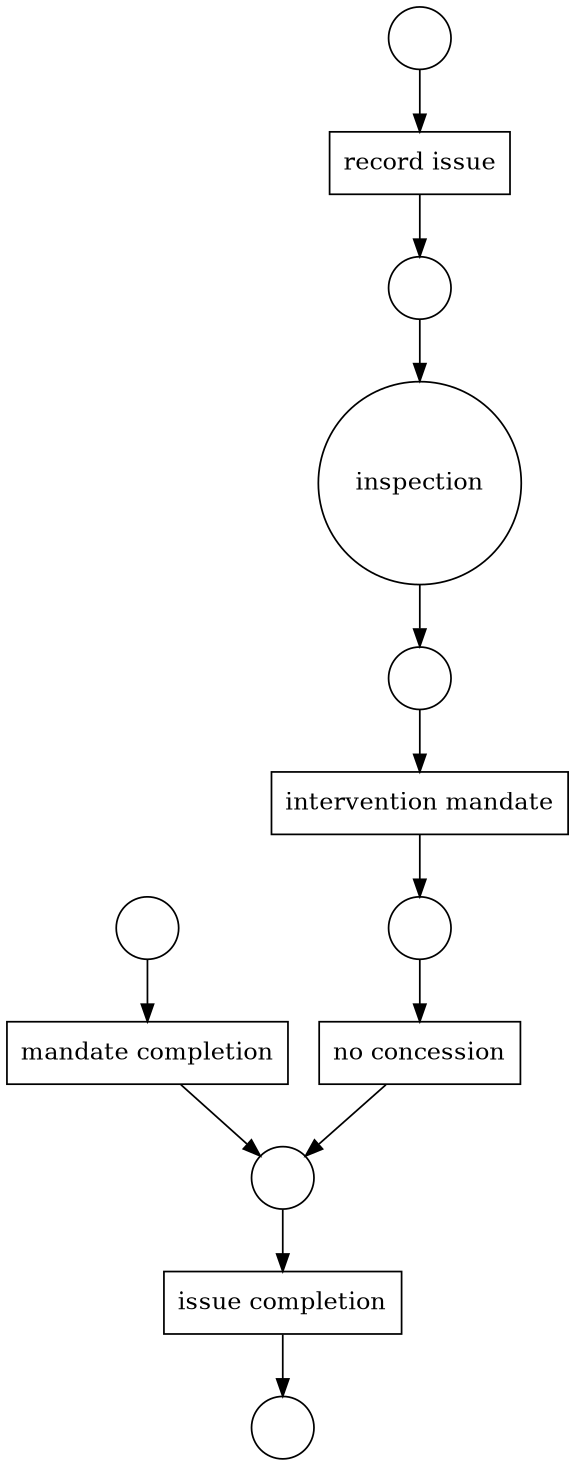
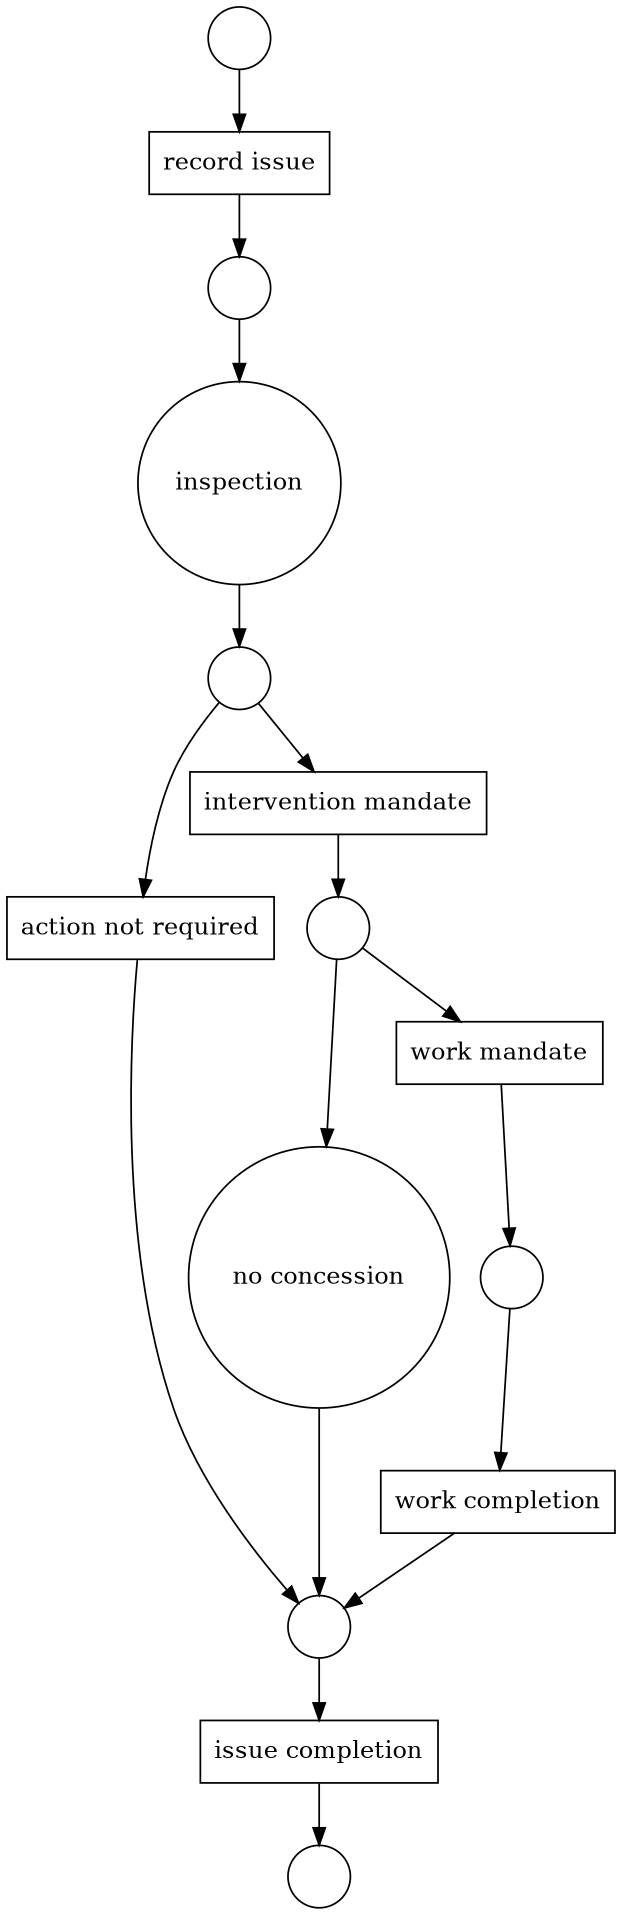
node "action not required": added
node "mandate completion": label "mandate completion" -> "work completion"
node "no concession": shape box -> circle
node "work mandate": added
